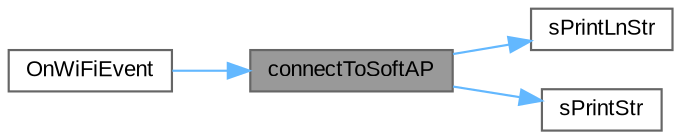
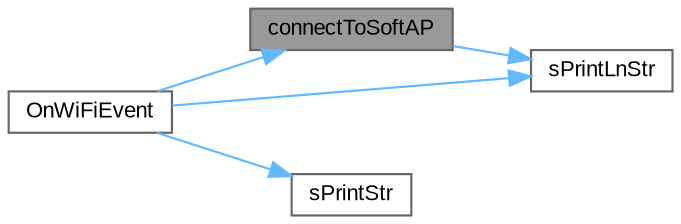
edge "OnWiFiEvent" -> "sPrintLnStr": added
edge "connectToSoftAP" -> "sPrintStr": now "OnWiFiEvent" -> "sPrintStr"
